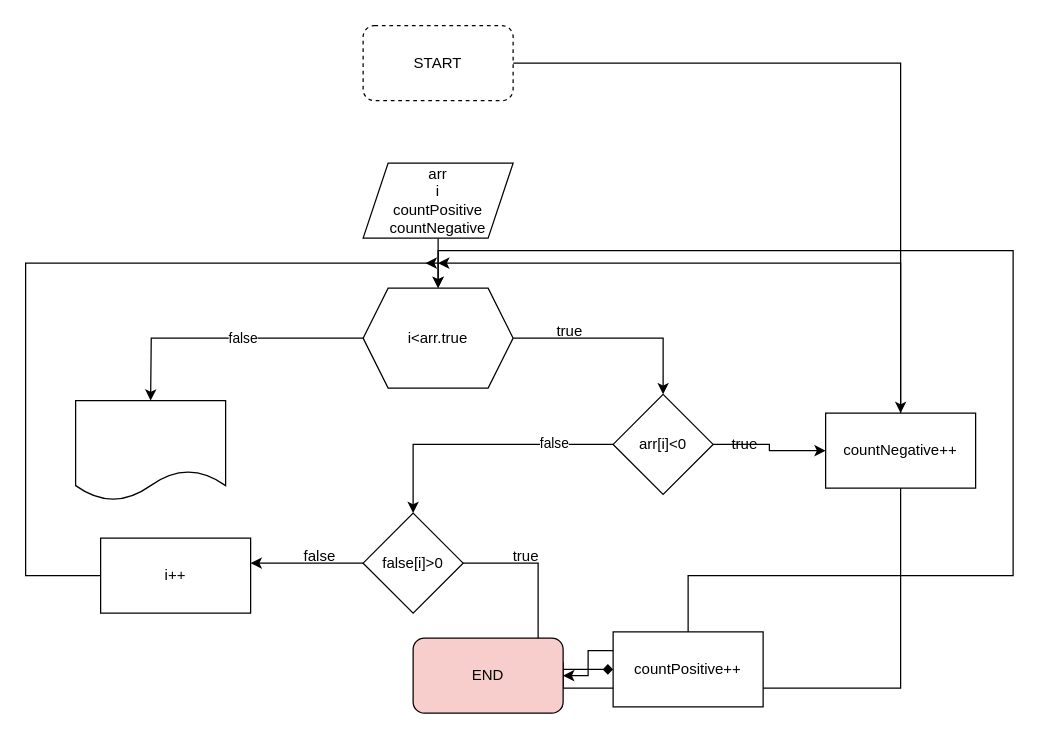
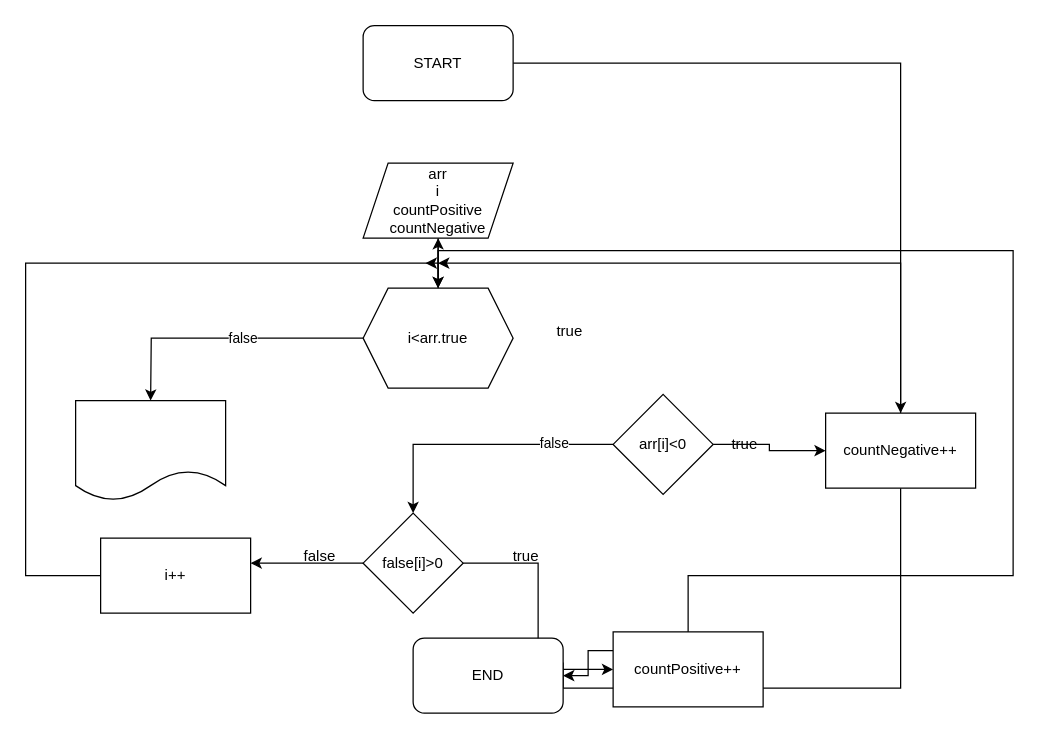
node "START": style dashed -> solid
edge "i<arr.true" -> "arr[i]<0": now "i<arr.true" -> "arr i countPositive countNegative"
edge "false[i]>0" -> "countPositive++": arrowhead diamond -> classic
node "END": fillcolor #f8cecc -> #ffffff
